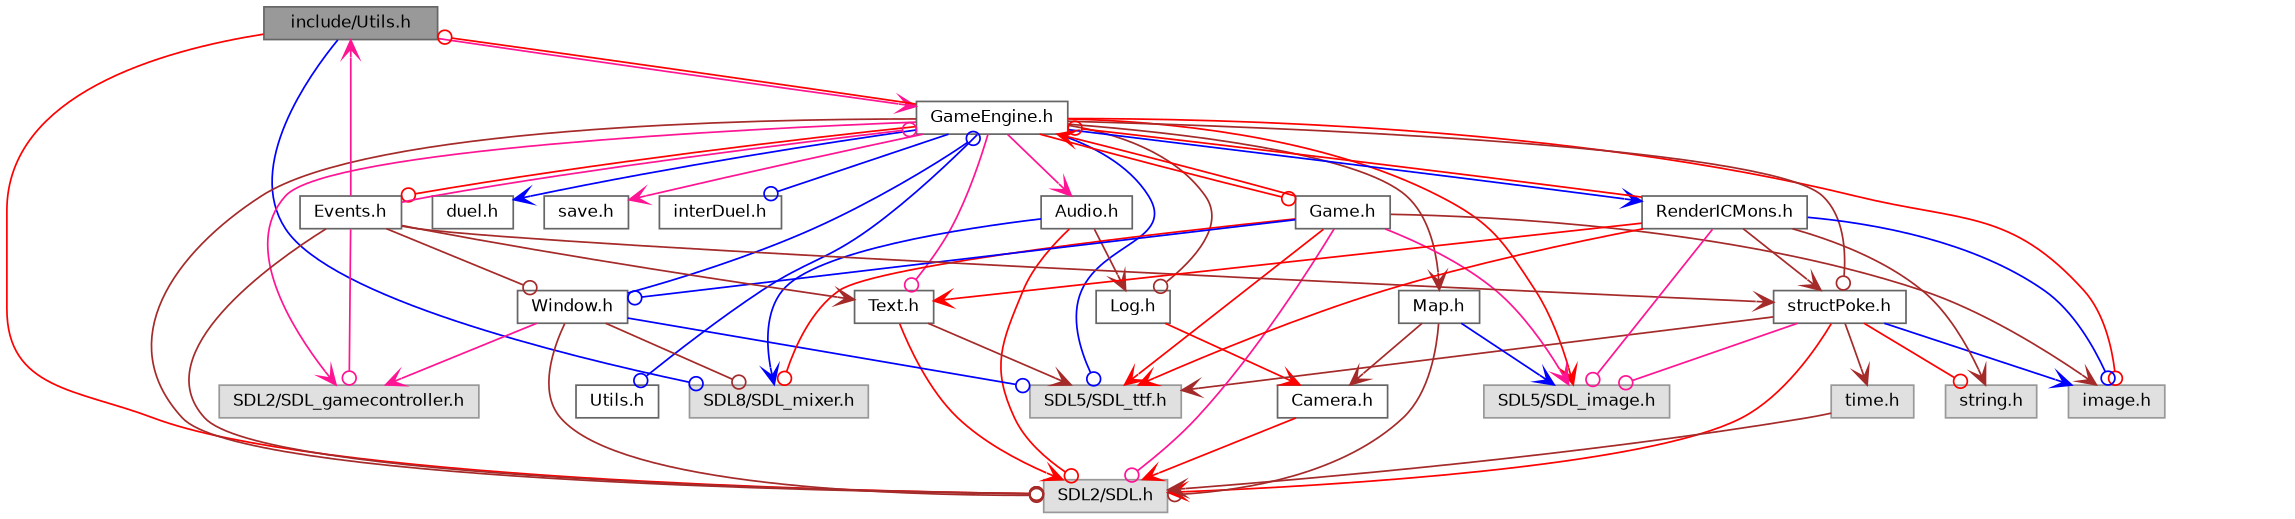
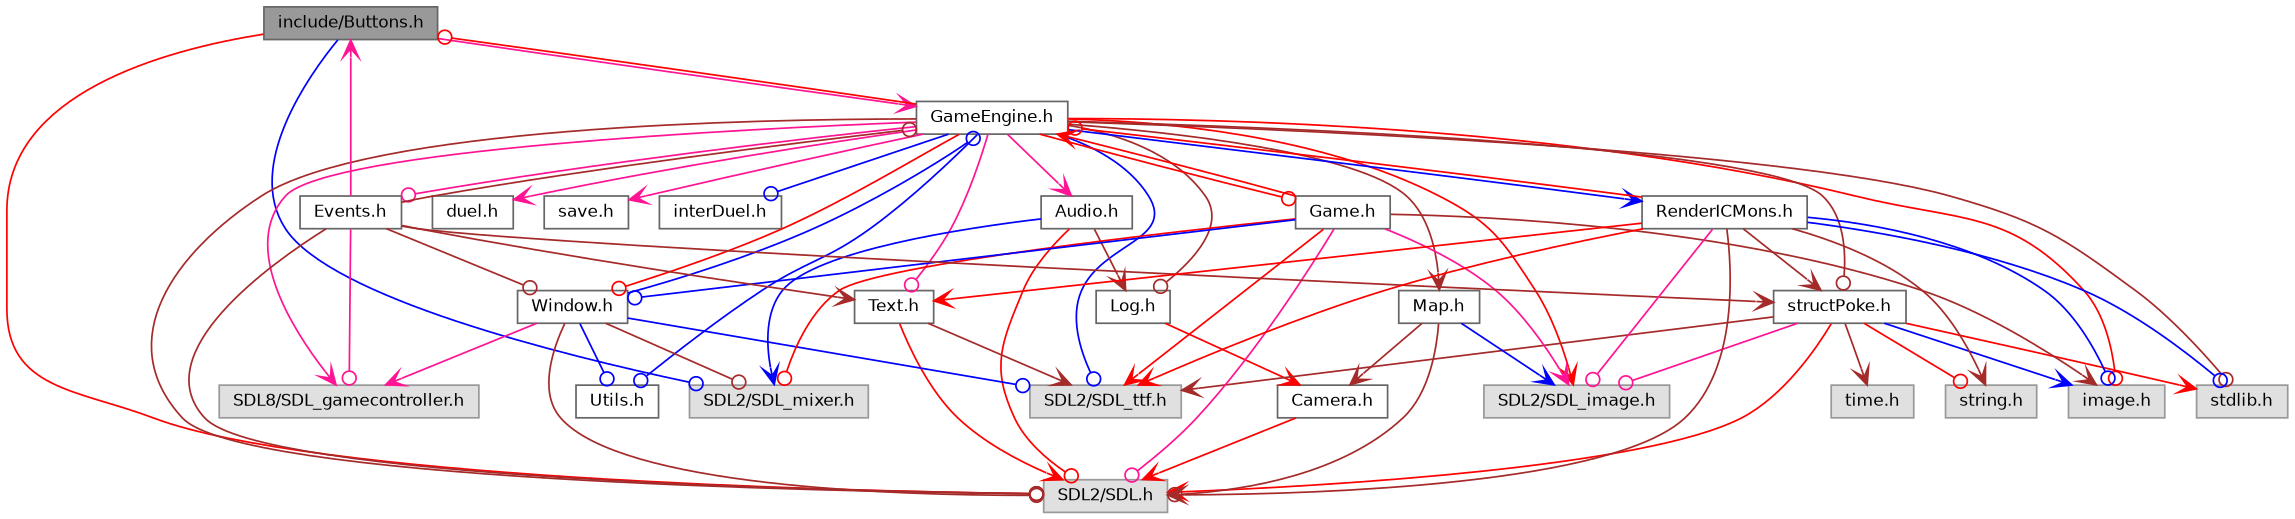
node "include/Utils.h": label "include/Utils.h" -> "include/Buttons.h"
edge "GameEngine.h" -> "Events.h": color red -> deeppink
edge "Events.h" -> "GameEngine.h": color deeppink -> brown
edge "GameEngine.h" -> "duel.h": color blue -> deeppink
edge "GameEngine.h" -> "Window.h": added
edge "Window.h" -> "Utils.h": added
node "SDL2/SDL_gamecontroller.h": label "SDL2/SDL_gamecontroller.h" -> "SDL8/SDL_gamecontroller.h"
node "SDL8/SDL_mixer.h": label "SDL8/SDL_mixer.h" -> "SDL2/SDL_mixer.h"
node "SDL5/SDL_ttf.h": label "SDL5/SDL_ttf.h" -> "SDL2/SDL_ttf.h"
node "SDL5/SDL_image.h": label "SDL5/SDL_image.h" -> "SDL2/SDL_image.h"
node "stdlib.h": added
edge "time.h" -> "SDL2/SDL.h": now "RenderICMons.h" -> "SDL2/SDL.h"
